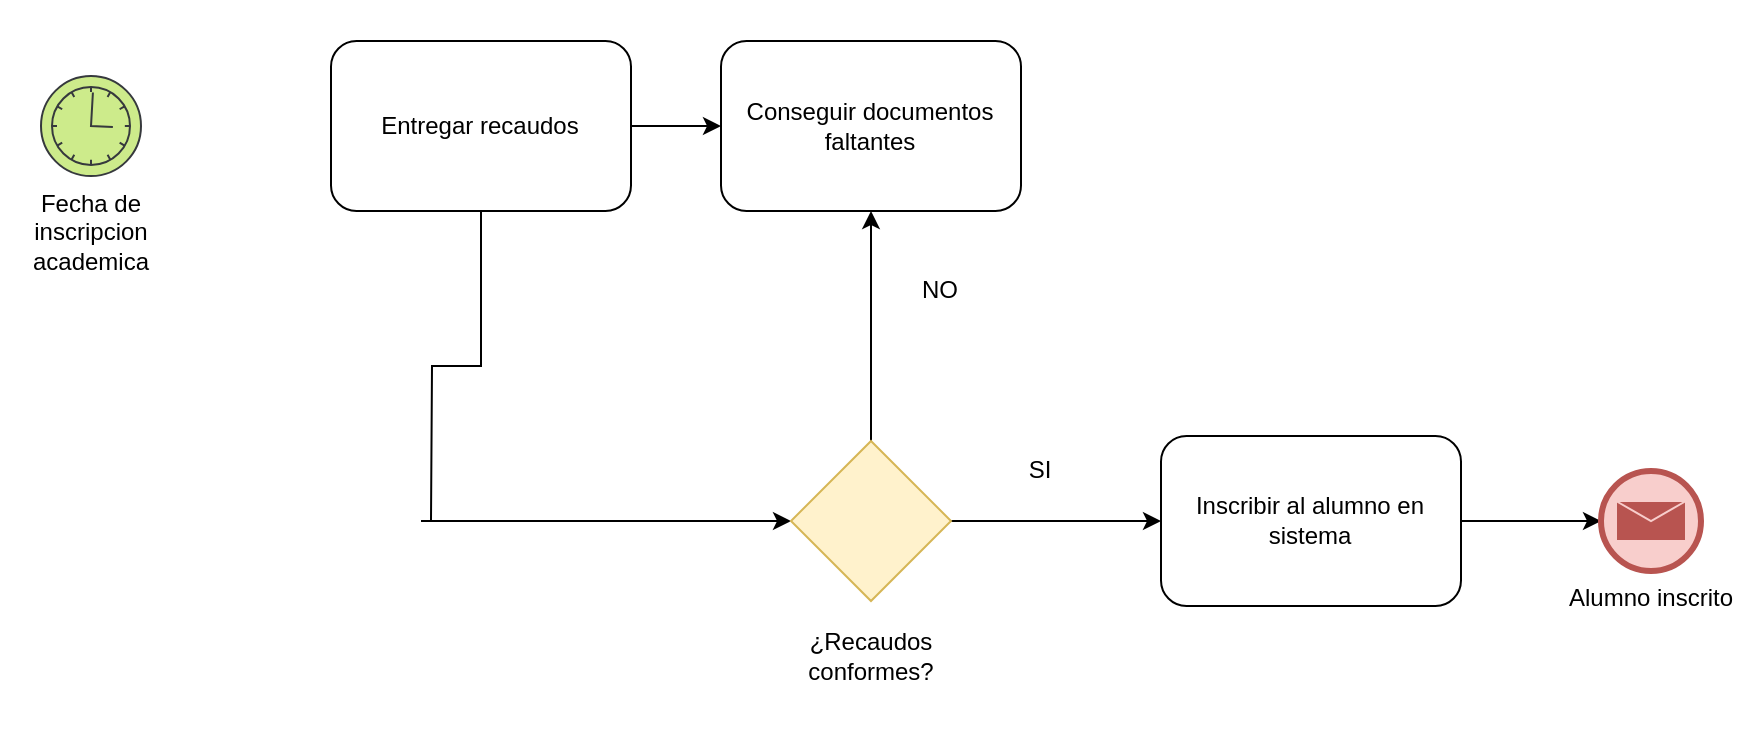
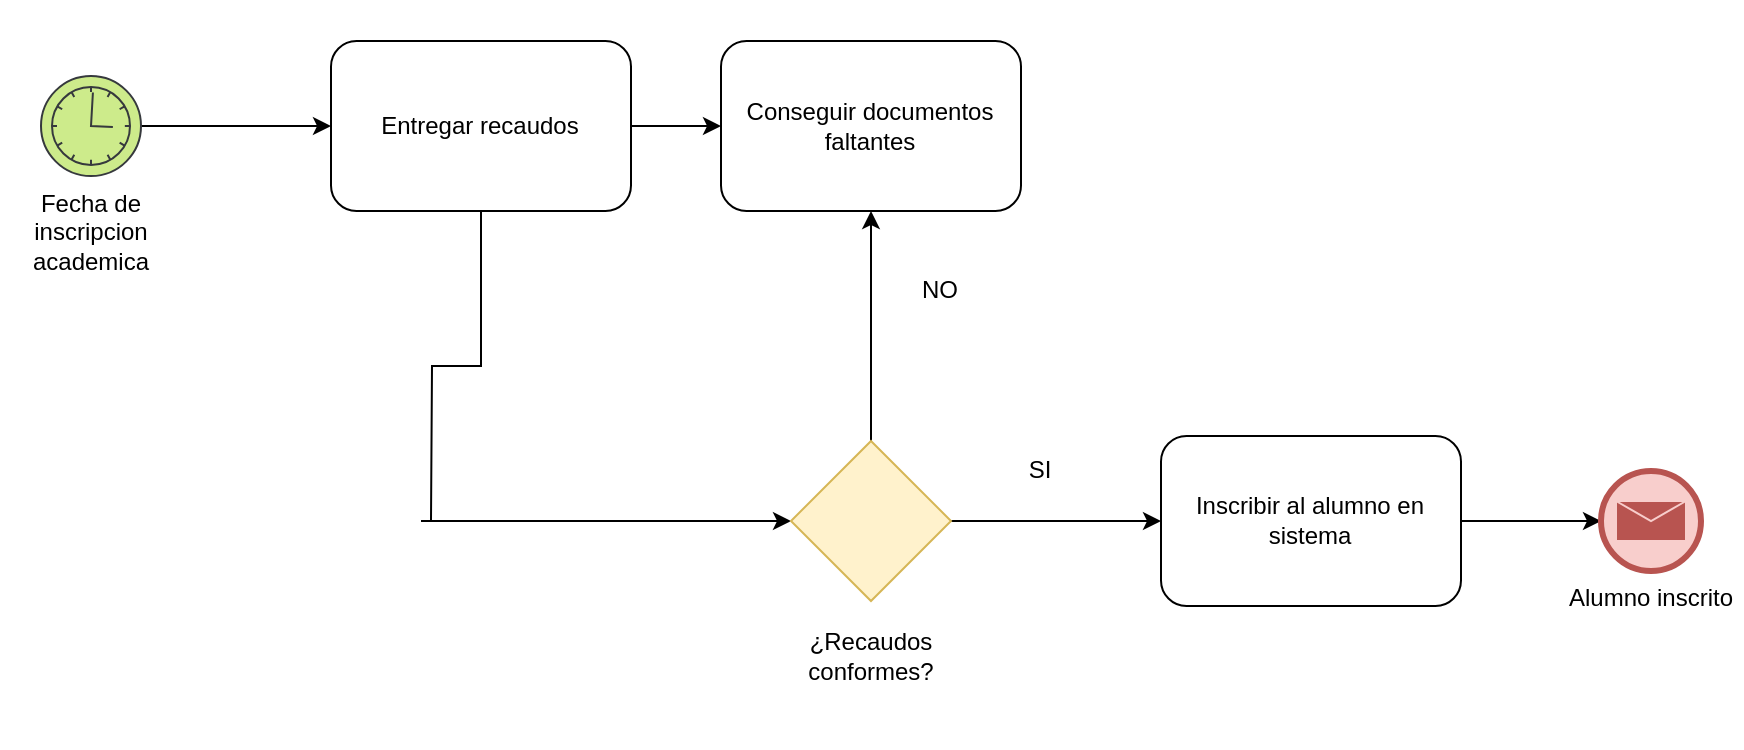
edge "Fecha de inscripcion academica" -> "Entregar recaudos": added
